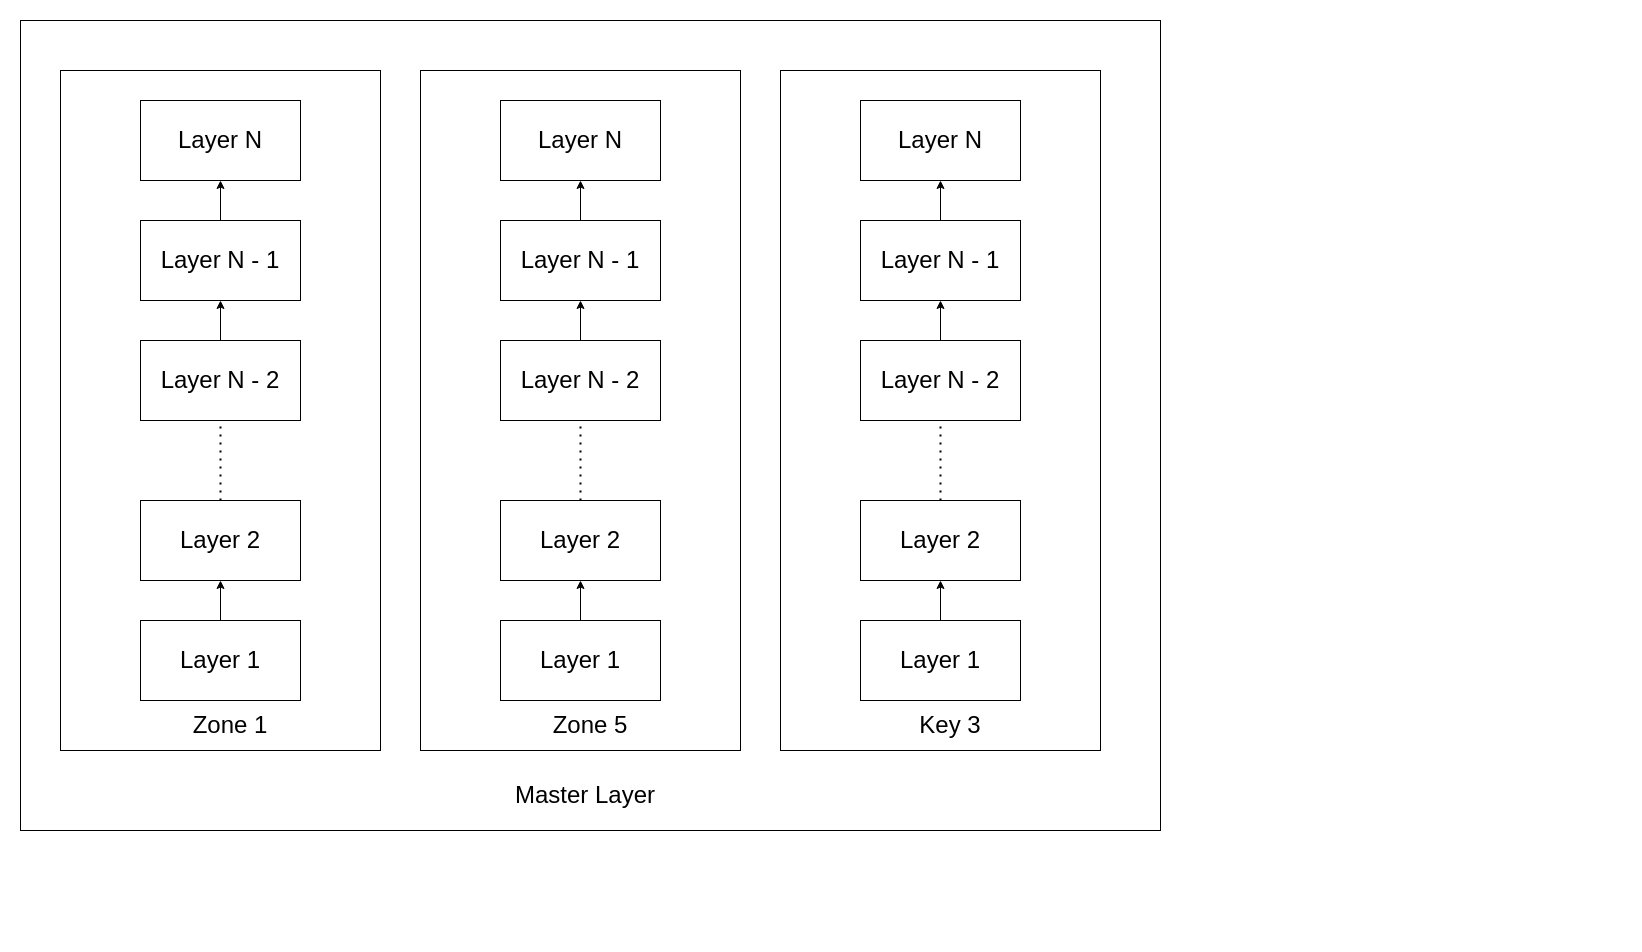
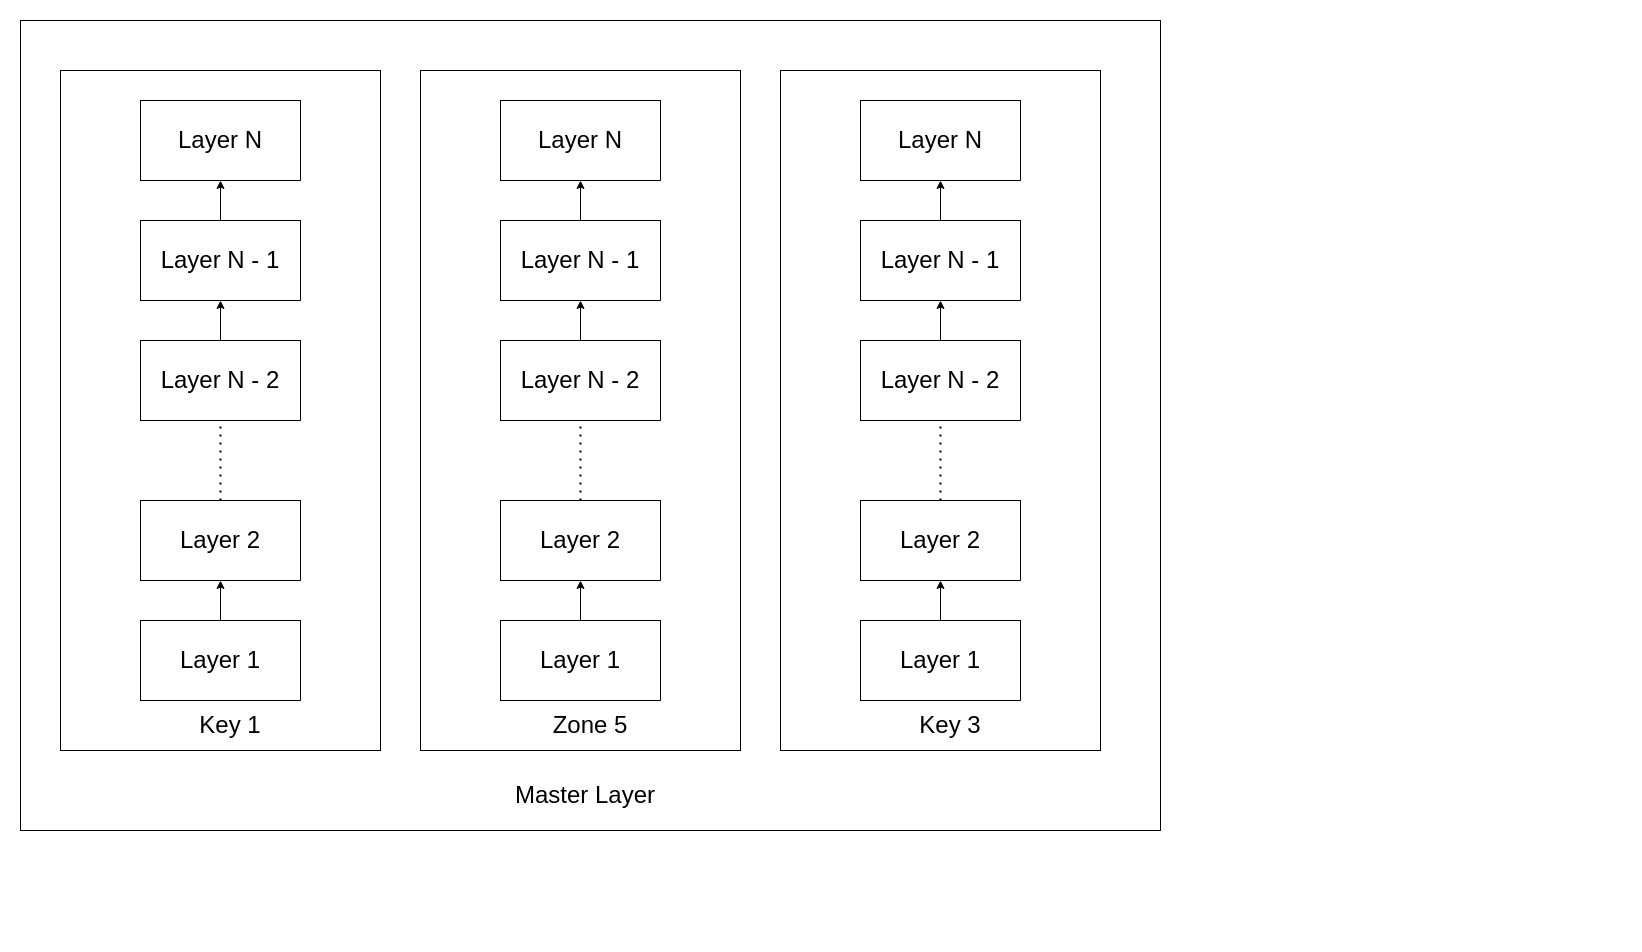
node "Zone 1": label "Zone 1" -> "Key 1"
